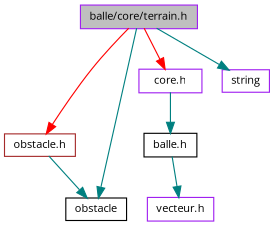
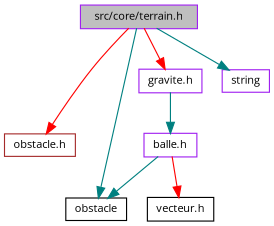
node "balle/core/terrain.h": label "balle/core/terrain.h" -> "src/core/terrain.h"
node "core.h": label "core.h" -> "gravite.h"
node "balle.h": color black -> purple
edge "balle.h" -> "vecteur.h": color teal -> red
edge "obstacle.h" -> "obstacle": now "balle.h" -> "obstacle"
node "vecteur.h": color purple -> black
